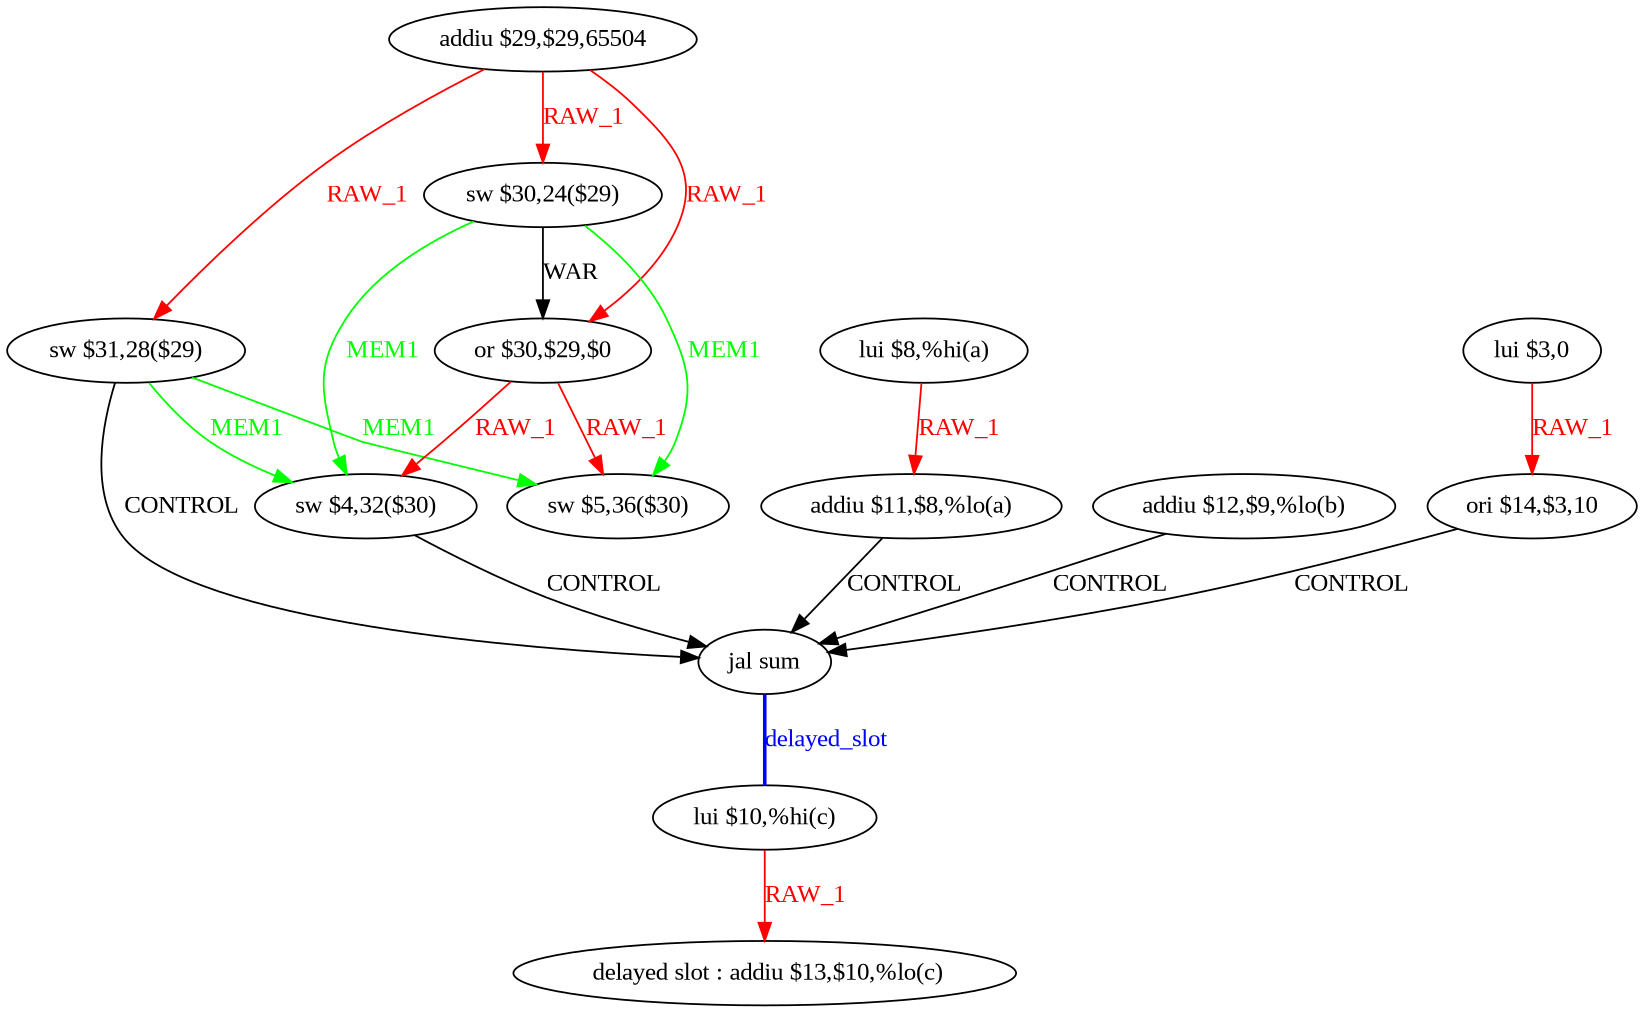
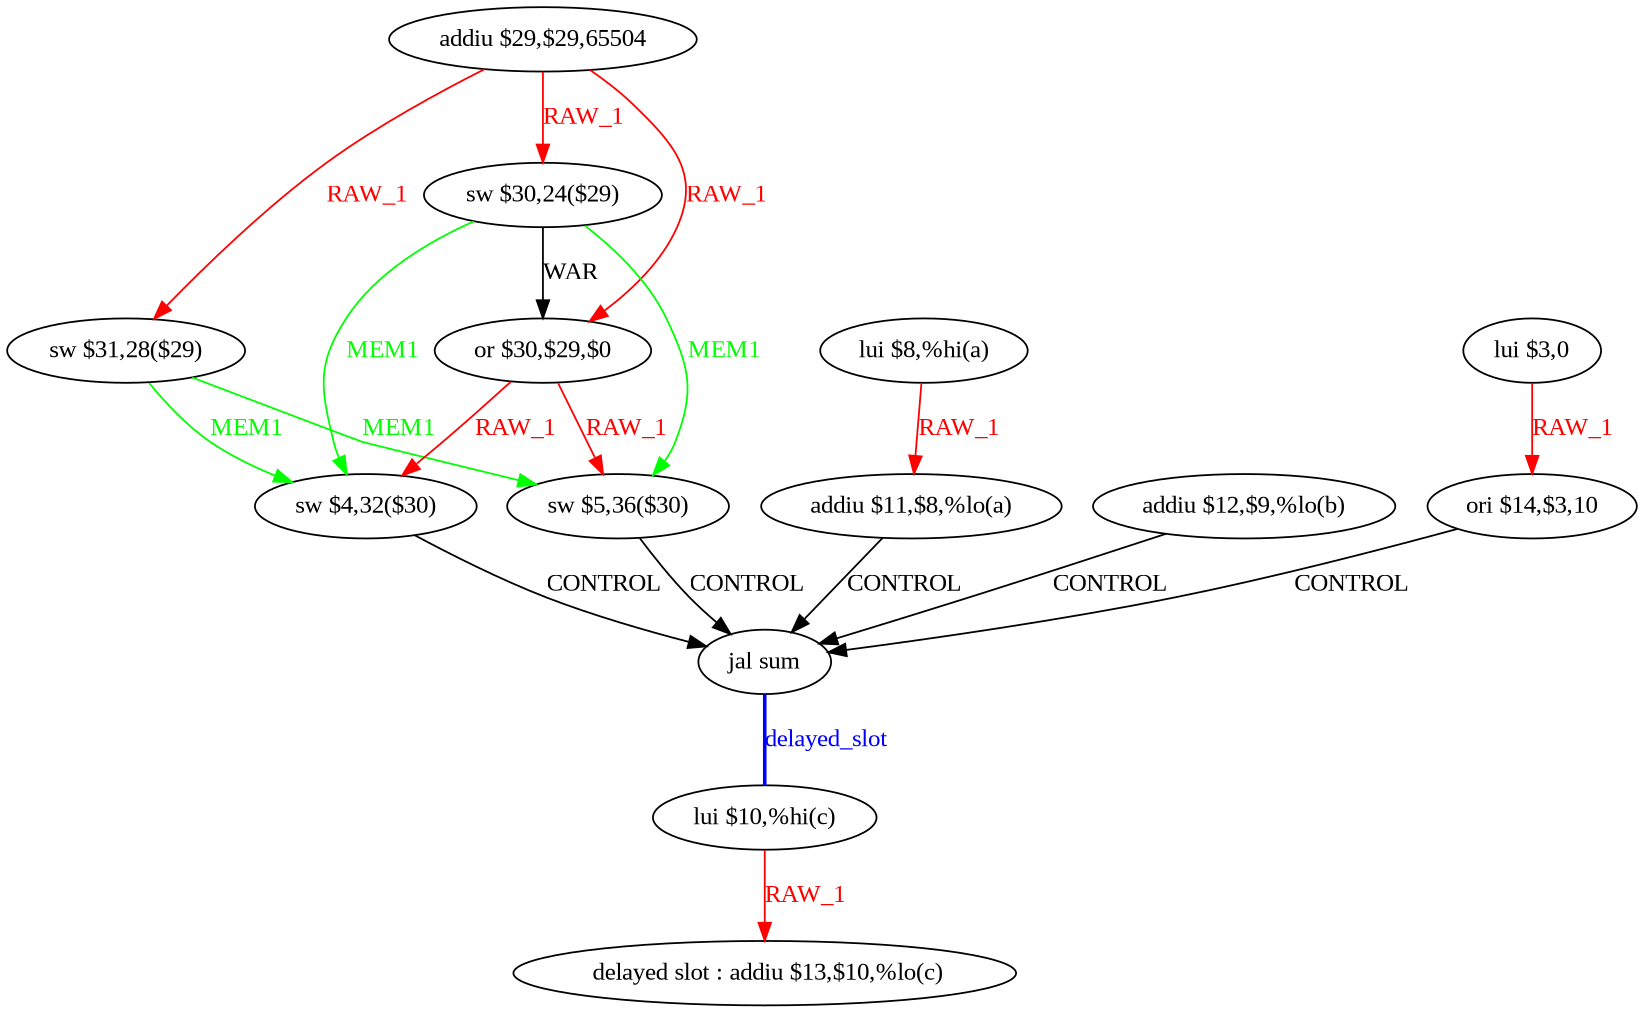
edge "sw $31,28($29)" -> "jal sum": now "sw $5,36($30)" -> "jal sum"
